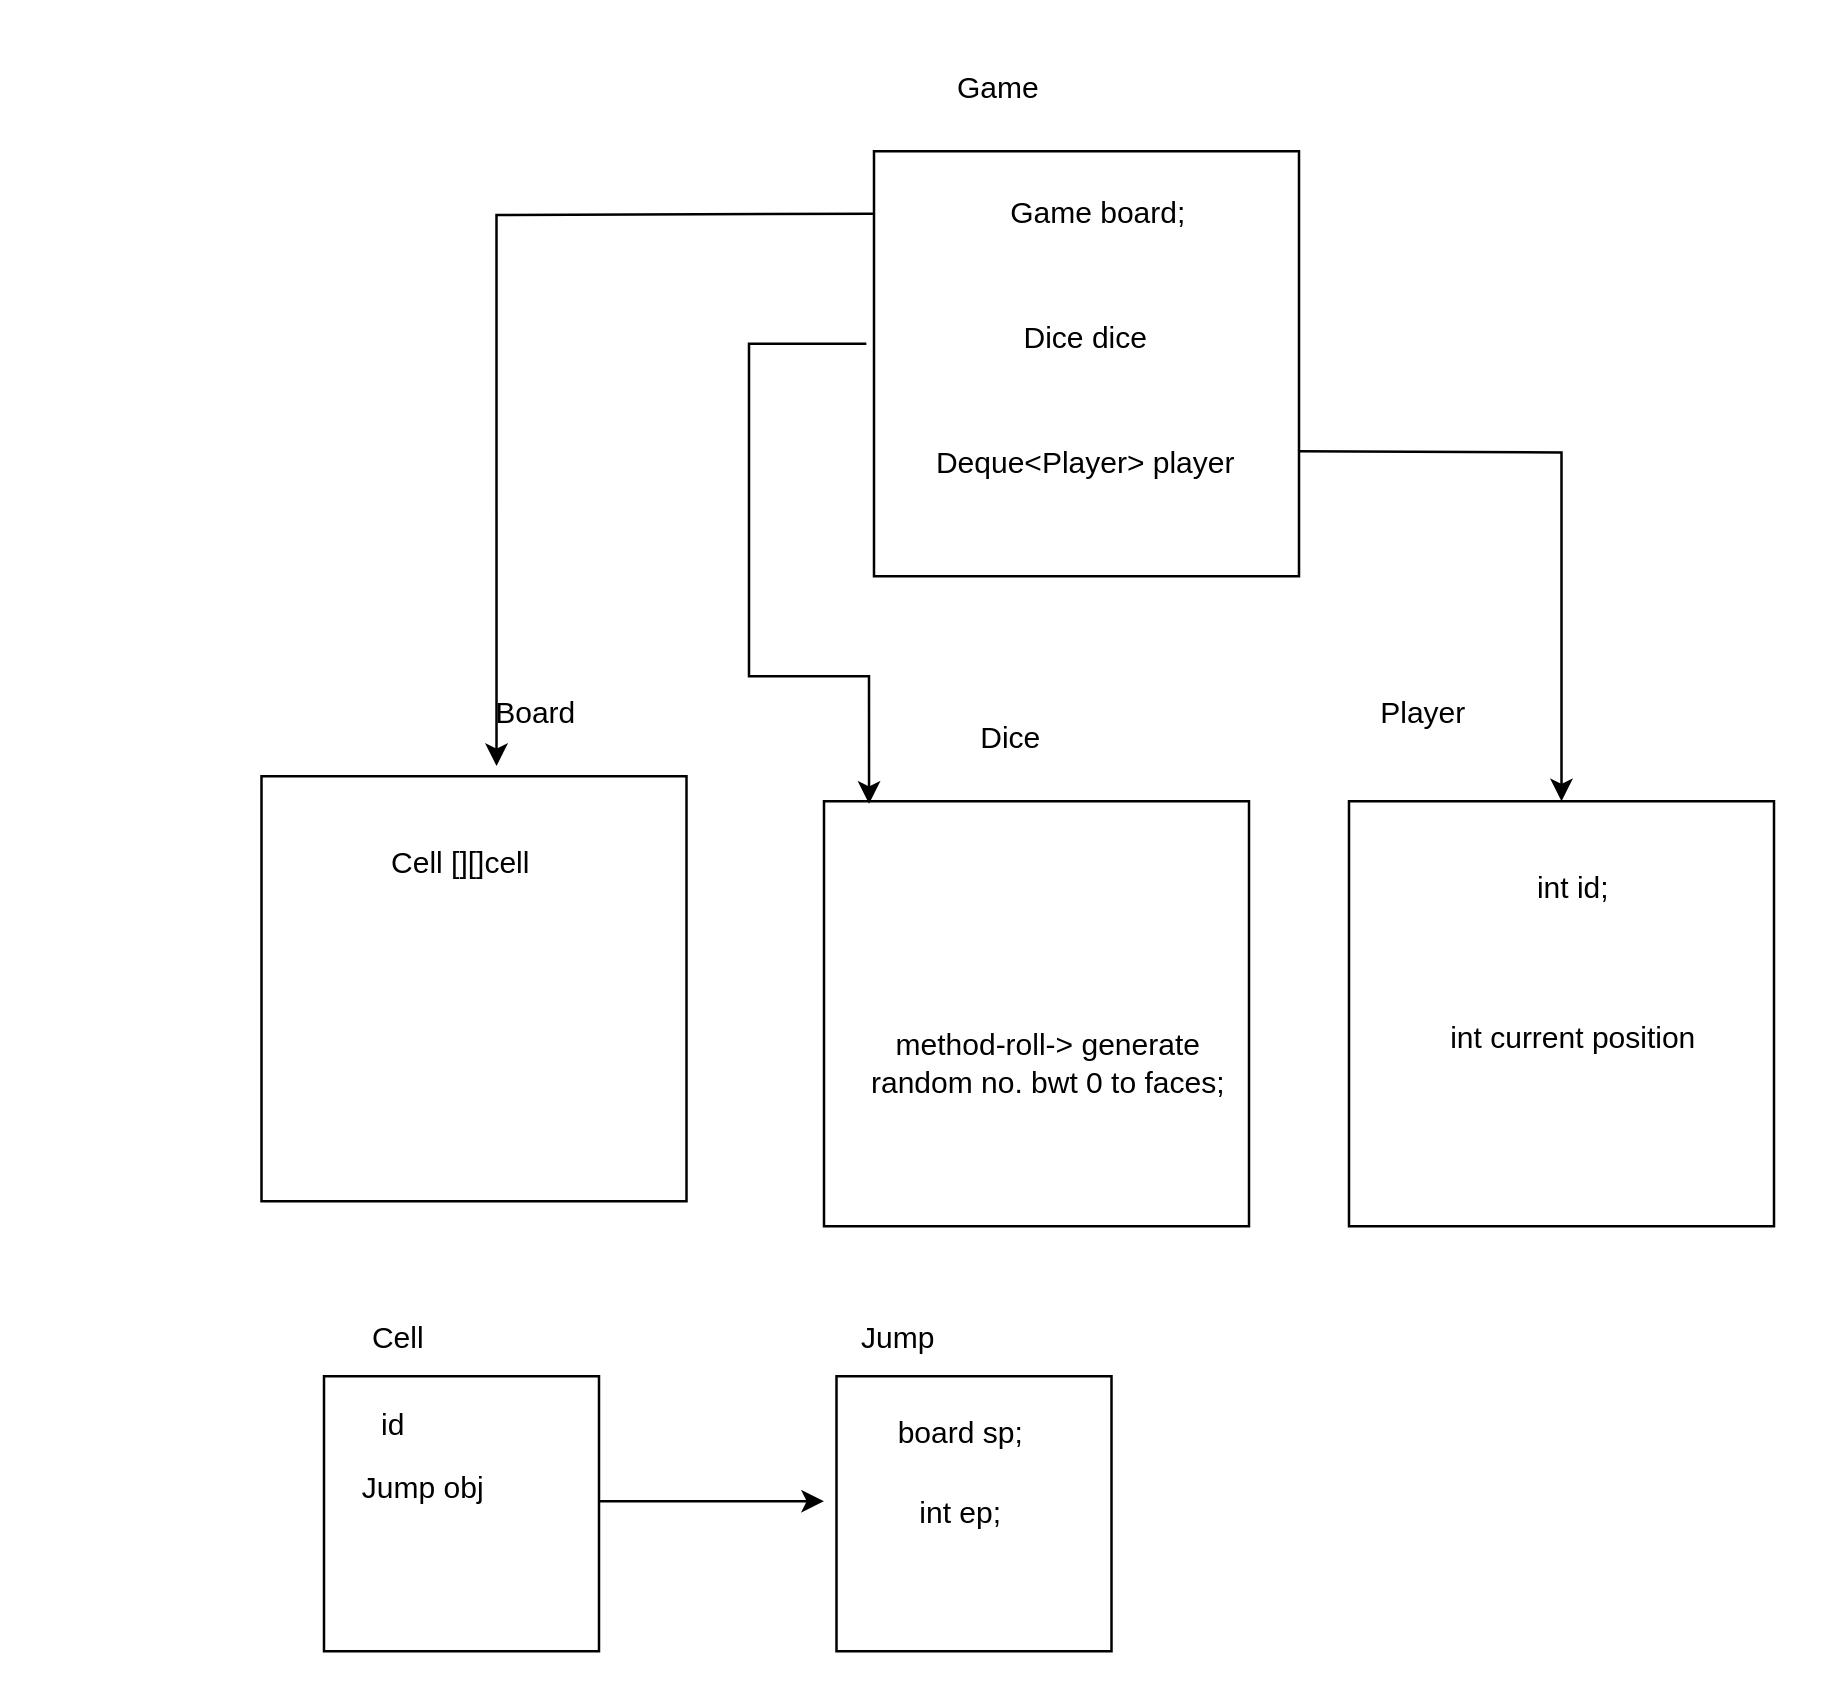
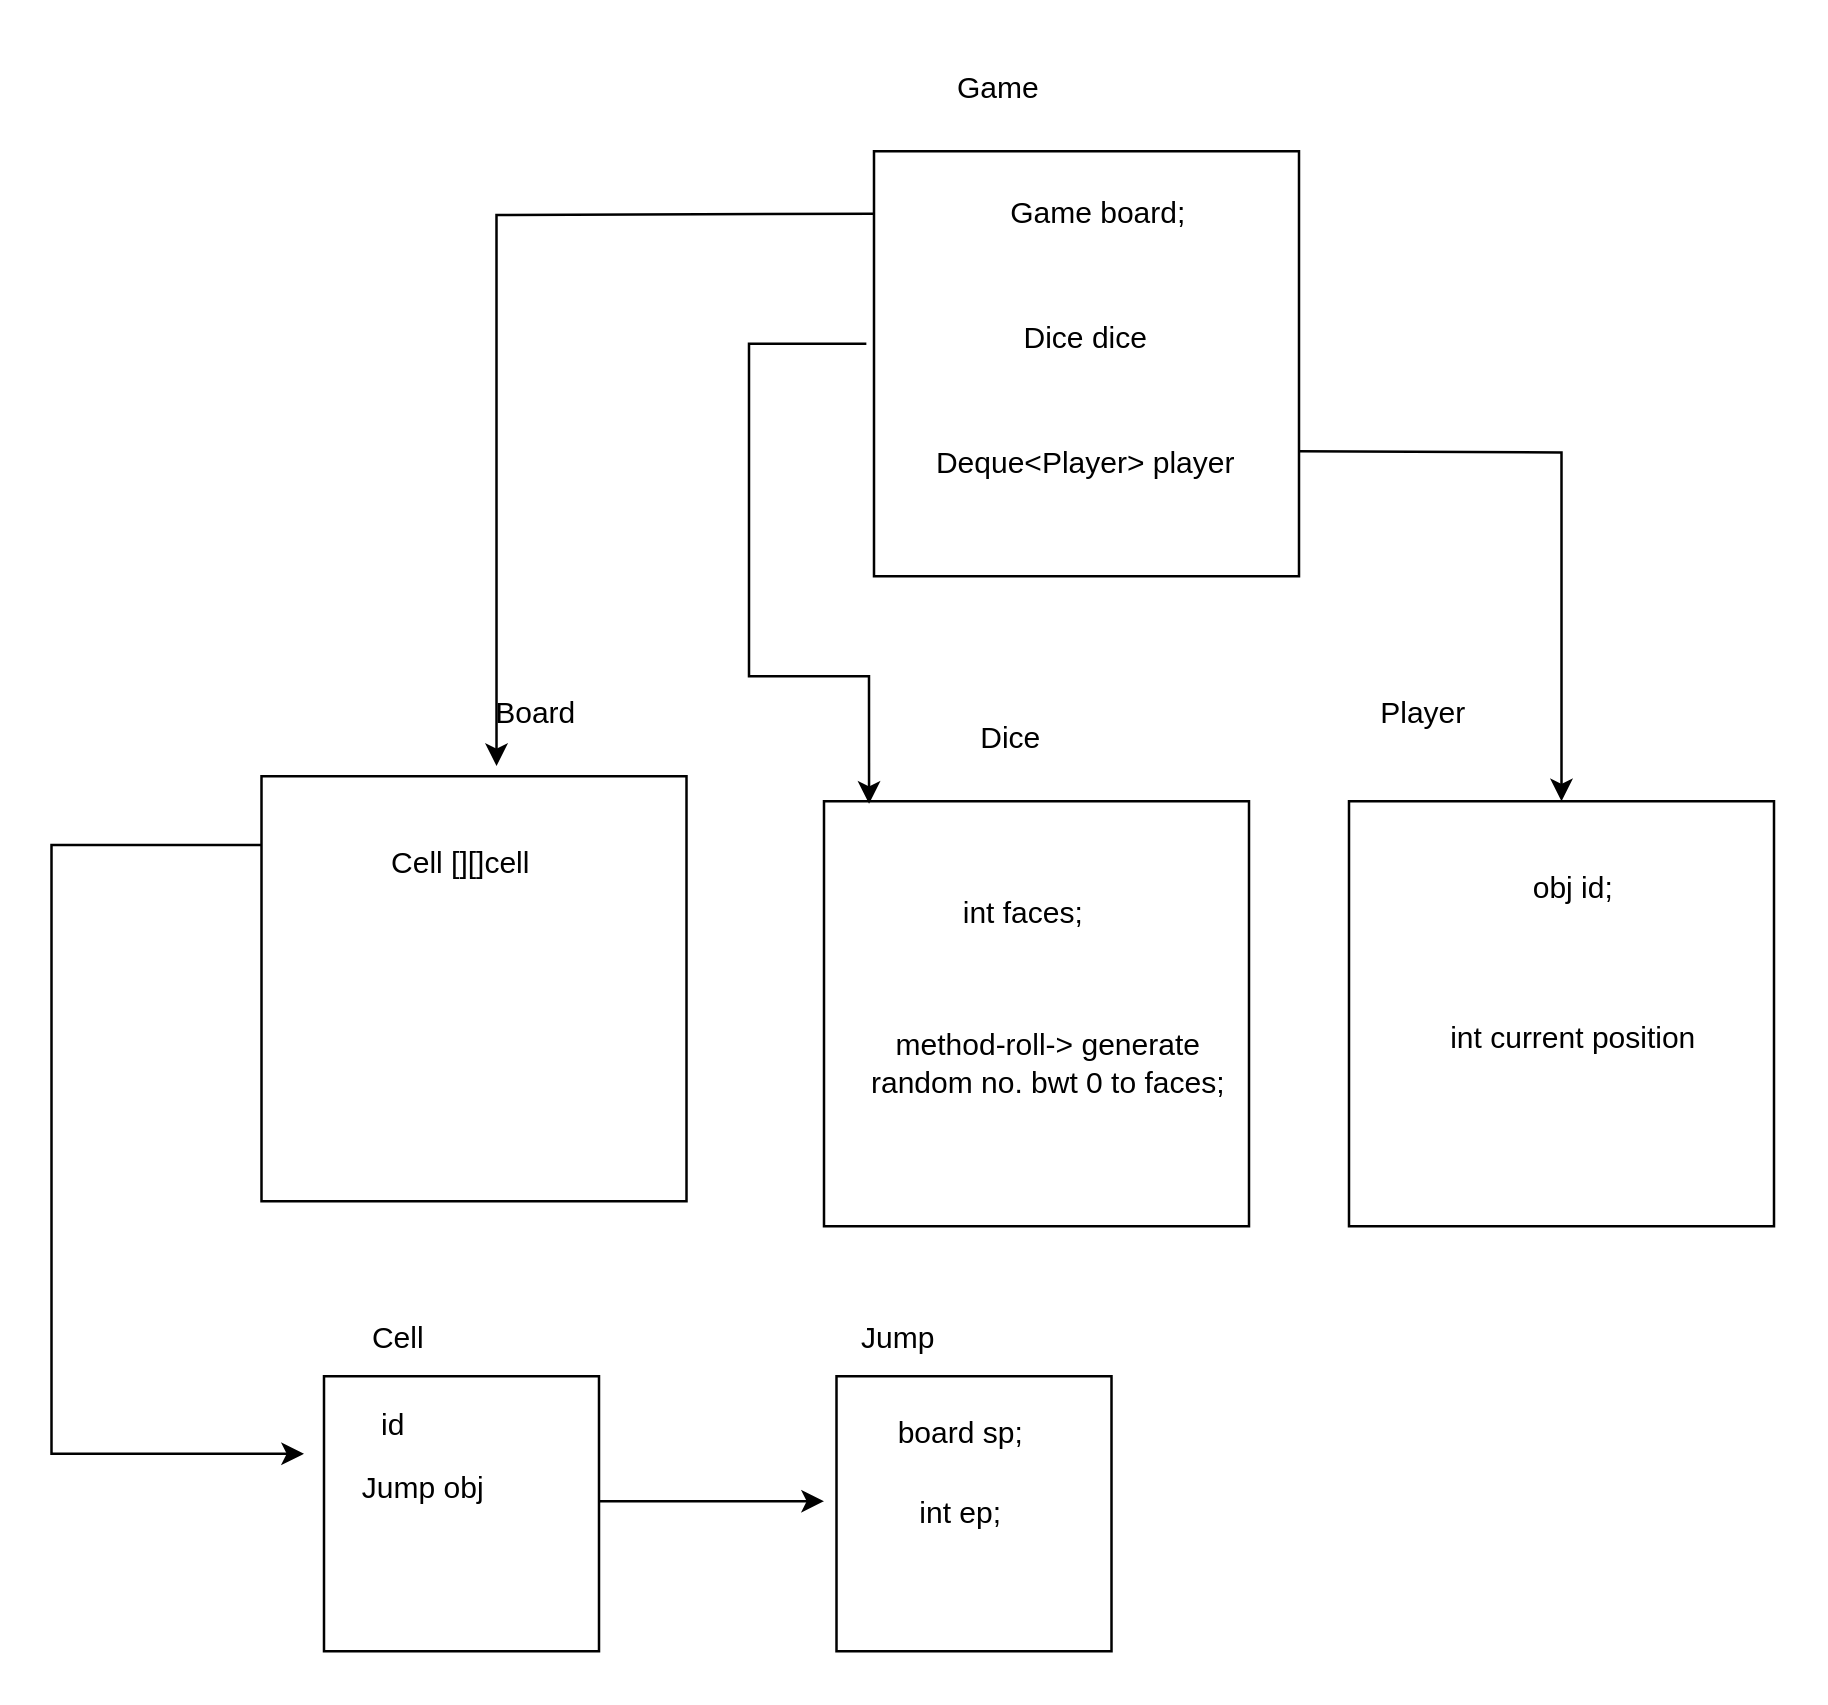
node "int id;": label "int id;" -> "obj id;"
node "int faces;": added
edge "Cell [][]cell" -> "id": added
